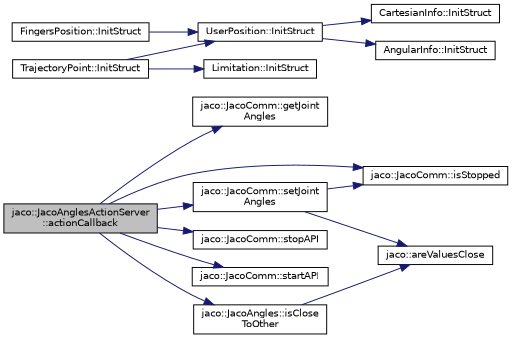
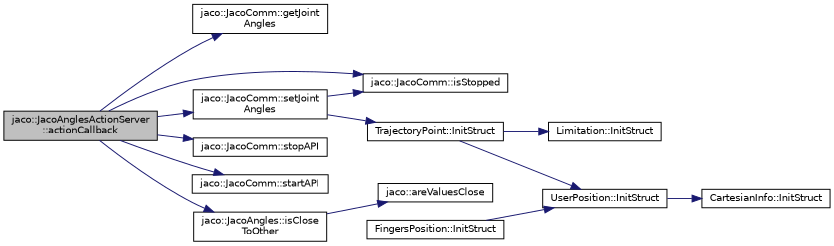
node "AngularInfo::InitStruct": removed
edge "jaco::JacoComm::setJoint Angles" -> "jaco::areValuesClose": now "jaco::JacoComm::setJoint Angles" -> "TrajectoryPoint::InitStruct"
